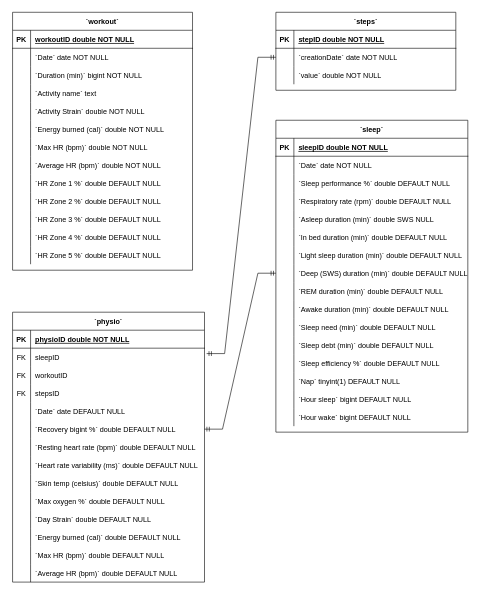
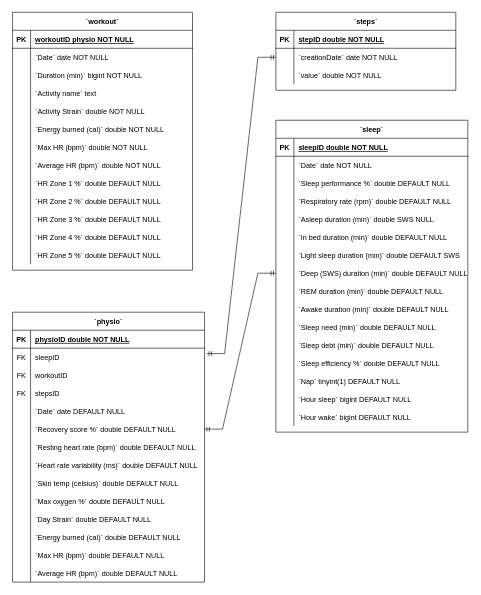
node "workoutID double NOT NULL": label "workoutID double NOT NULL" -> "workoutID physio NOT NULL"
node "`Light sleep duration (min)` double DEFAULT NULL": label "`Light sleep duration (min)` double DEFAULT NULL" -> "`Light sleep duration (min)` double DEFAULT SWS"
node "`Recovery bigint %` double DEFAULT NULL": label "`Recovery bigint %` double DEFAULT NULL" -> "`Recovery score %` double DEFAULT NULL"
